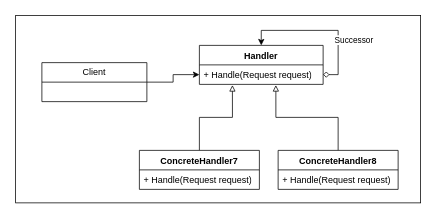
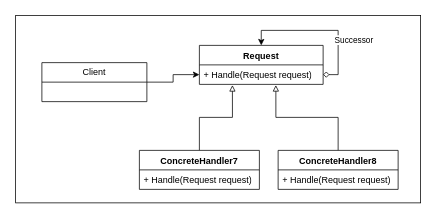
node "Handler": label "Handler" -> "Request"
